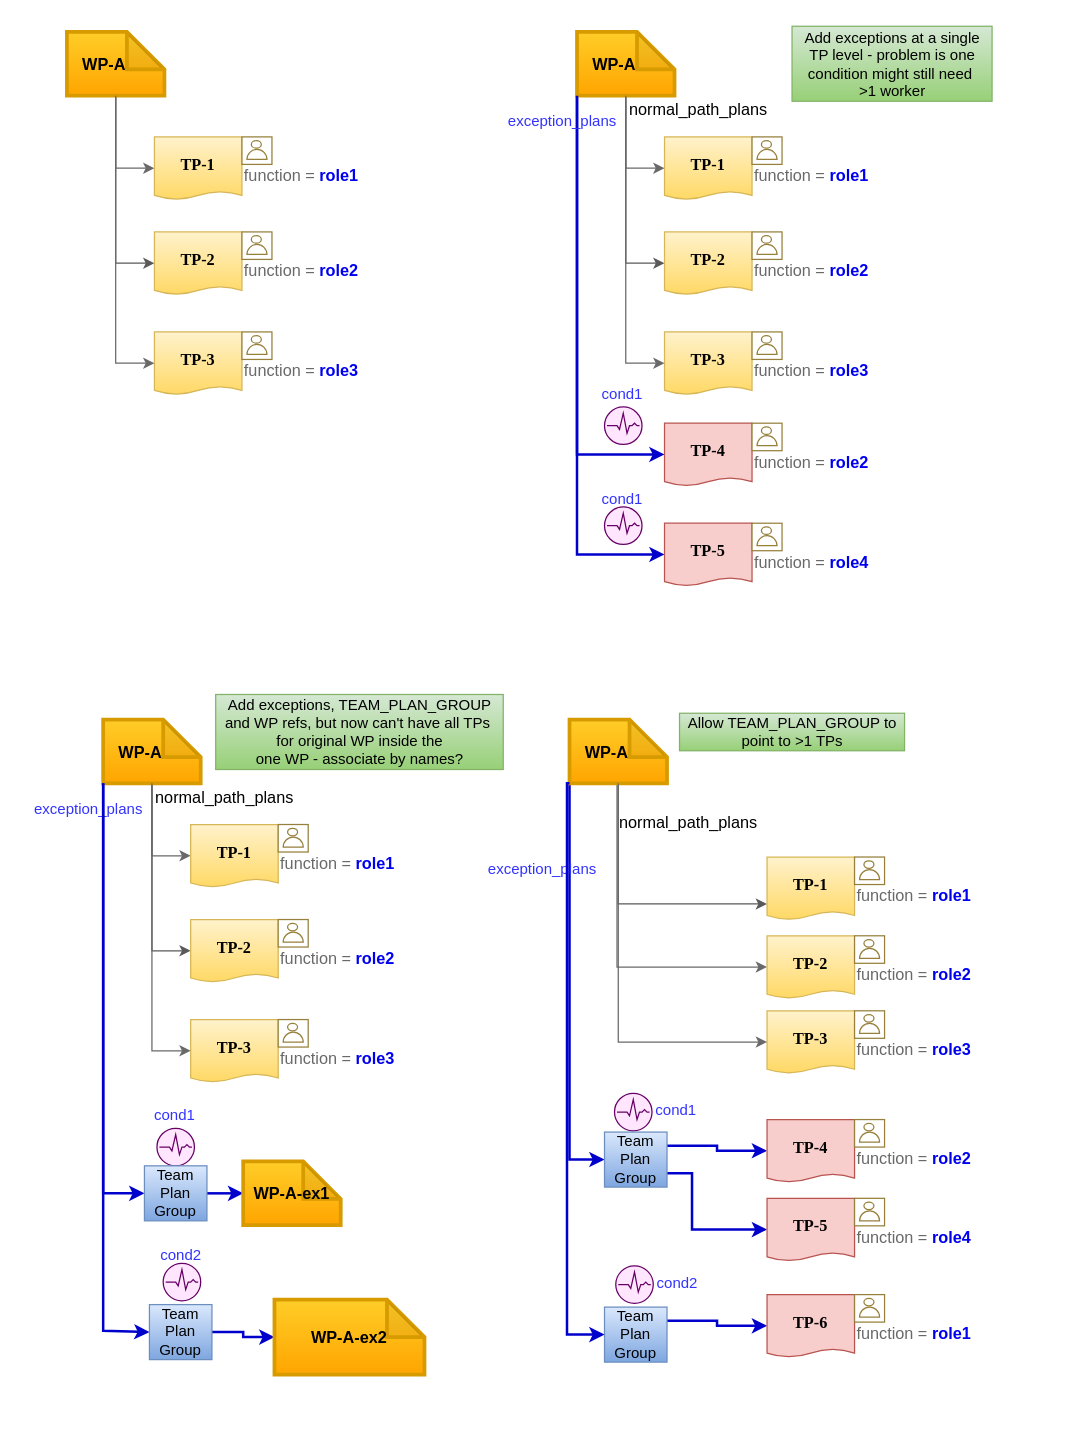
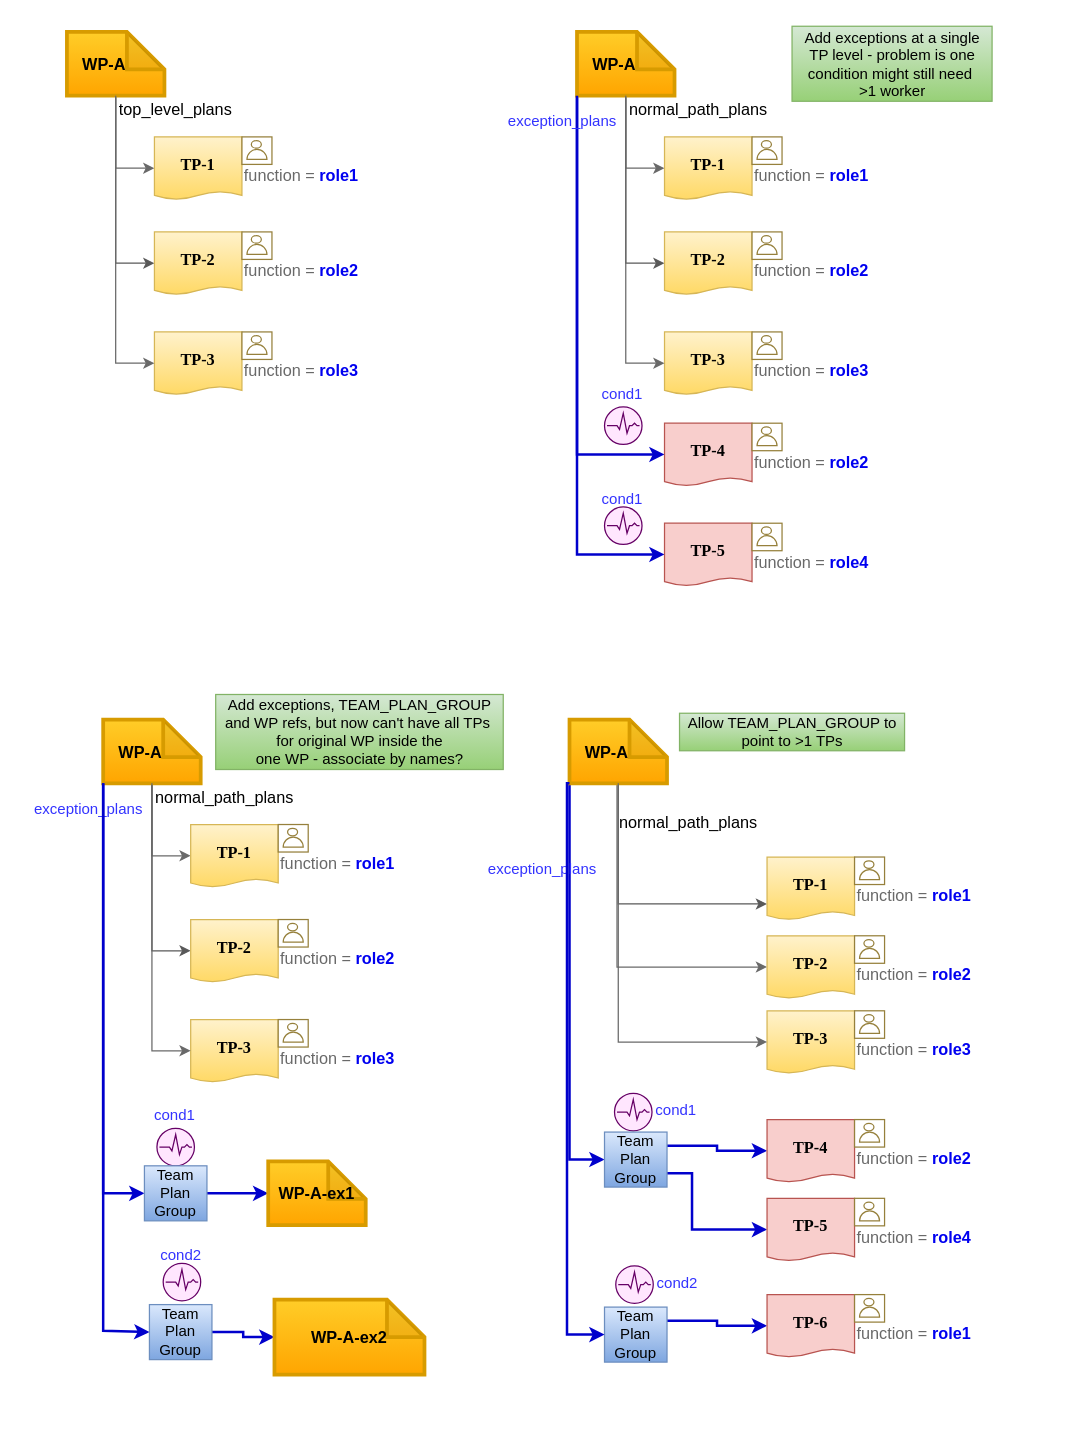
node "top_level_plans": added
node "WP-A-ex1": moved (292, 1193) -> (317, 1193)
